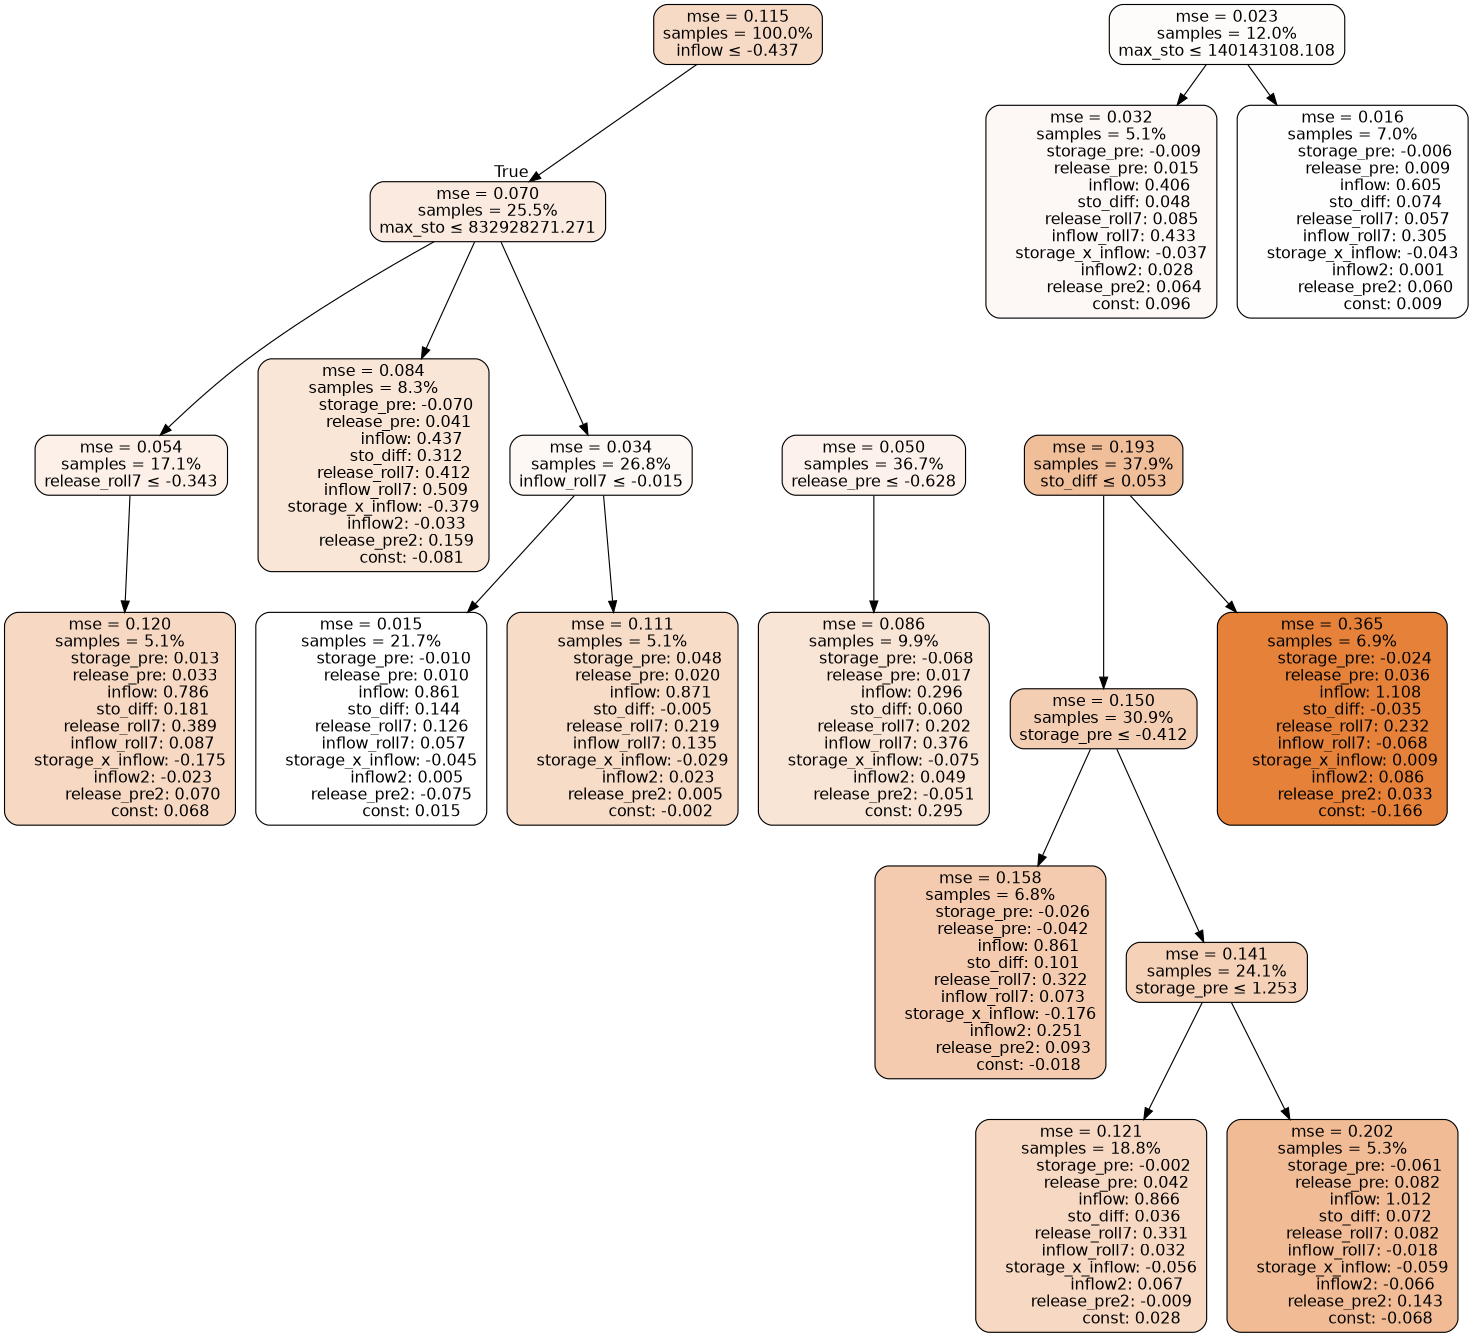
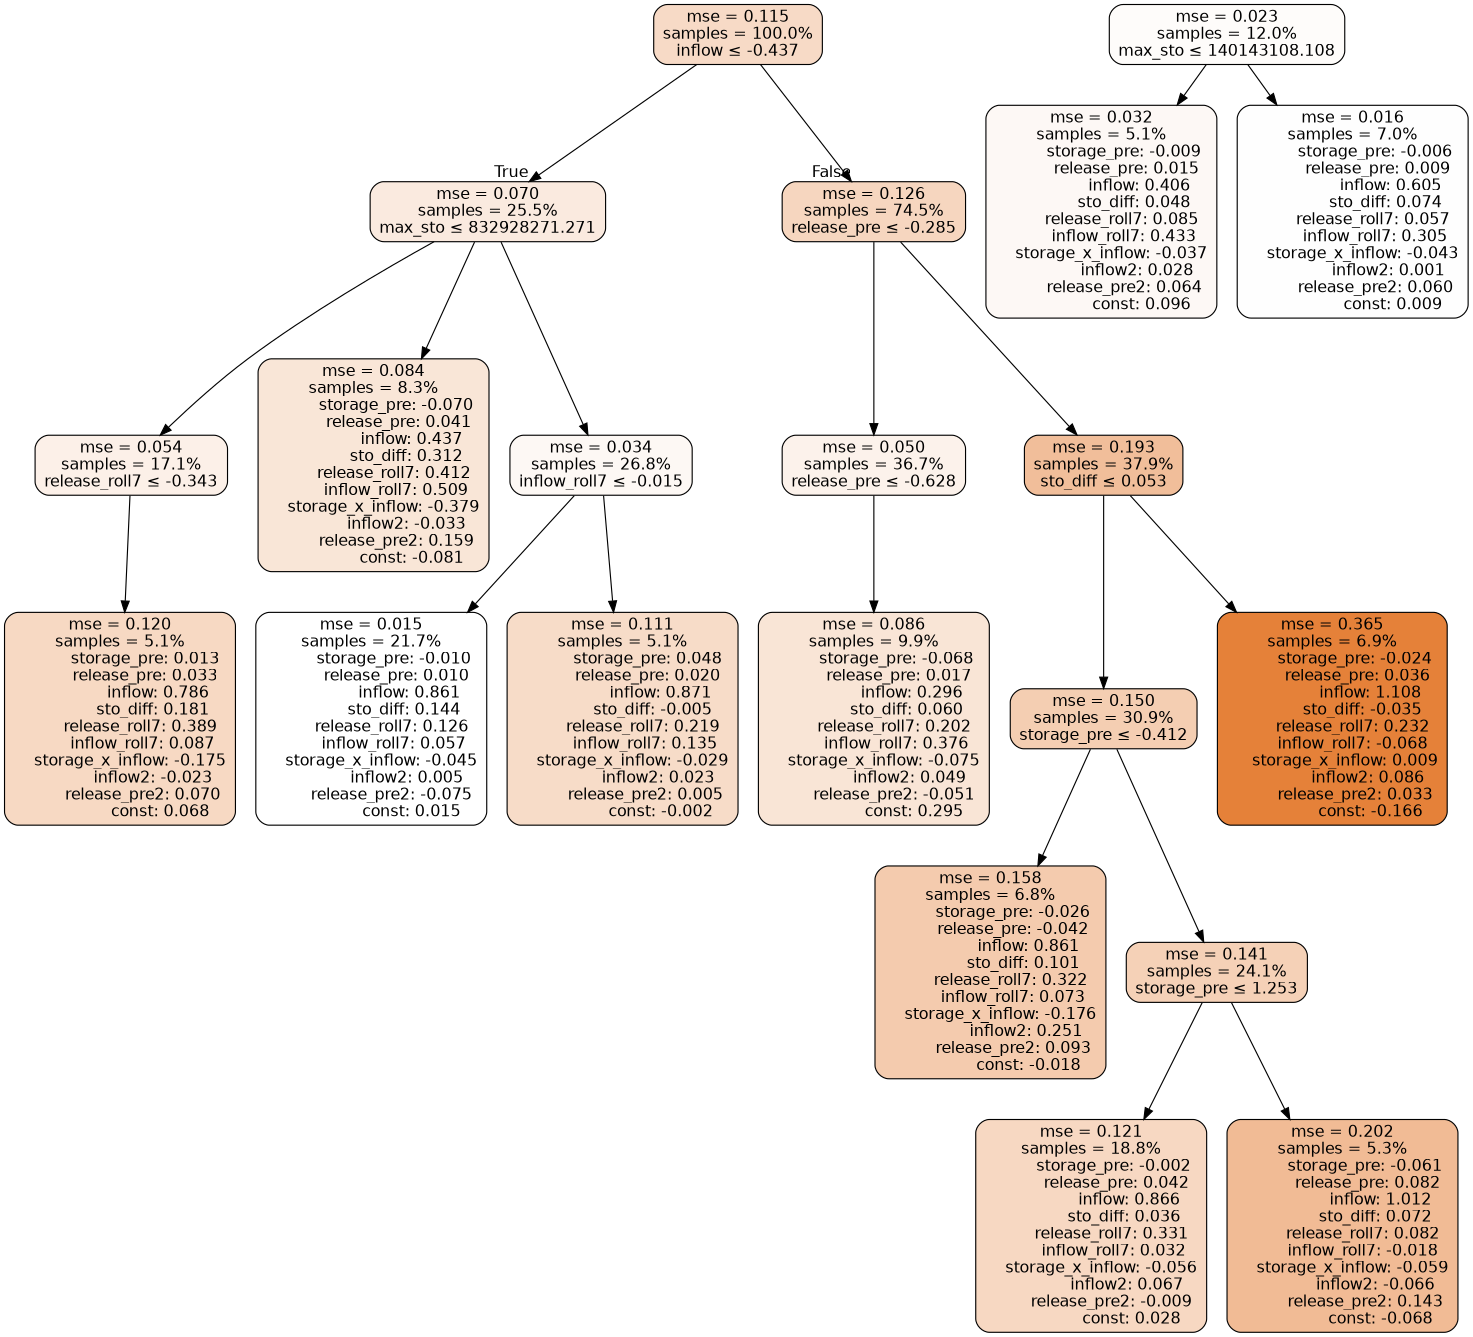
node "mse = 0.126 samples = 74.5% release_pre ≤ -0.285": added
